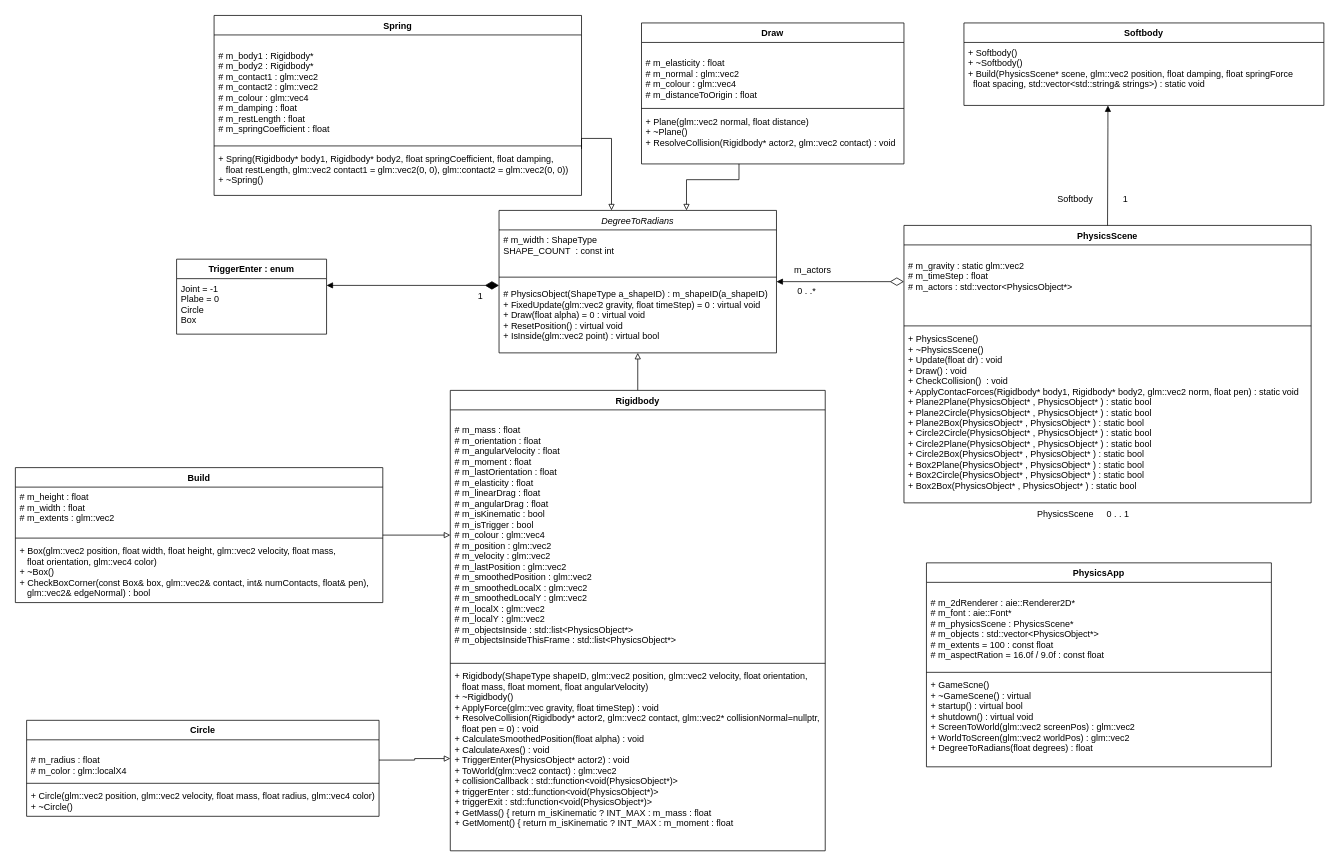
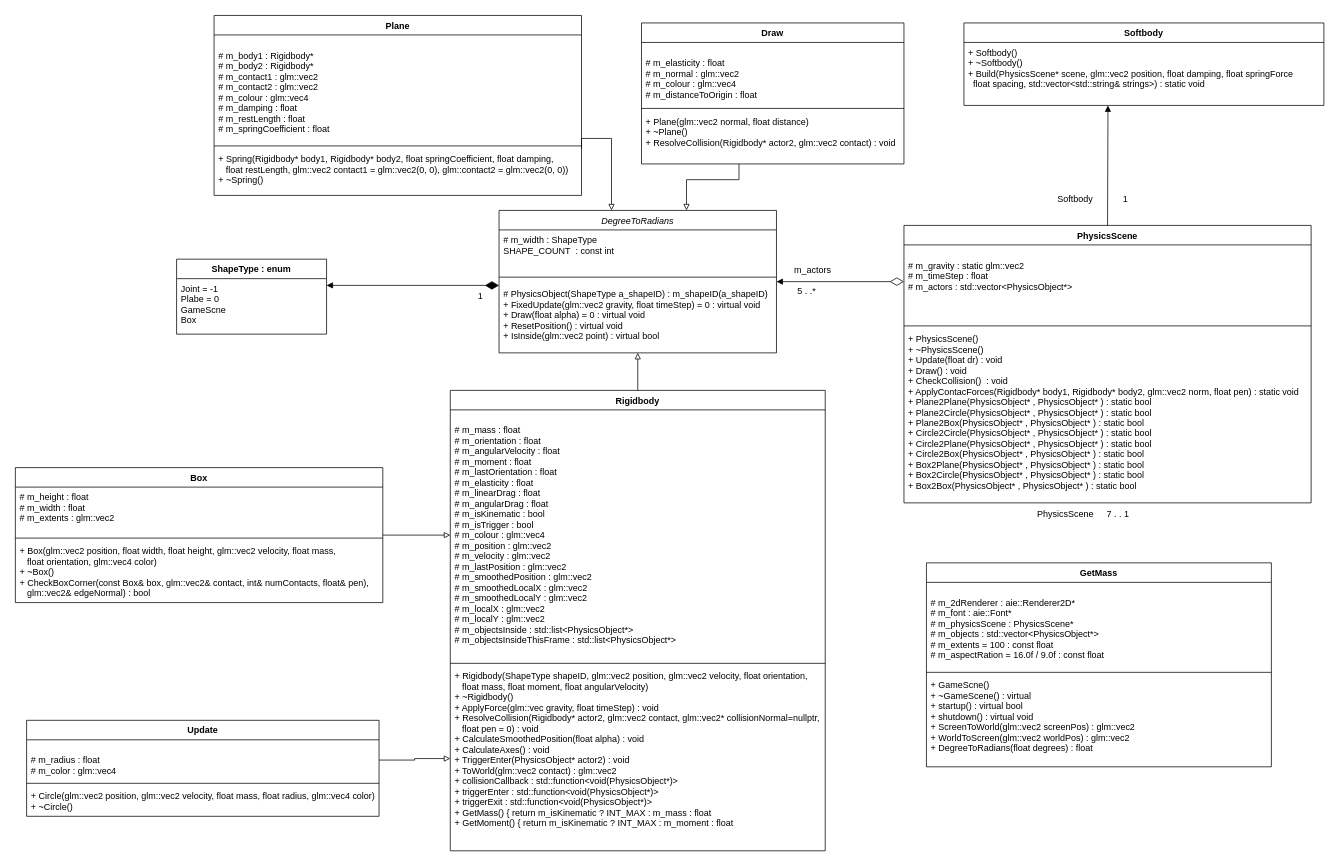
node "Spring": label "Spring" -> "Plane"
node "TriggerEnter : enum": label "TriggerEnter : enum" -> "ShapeType : enum"
node "Joint = -1 Plabe = 0 Circle Box": label "Joint = -1 Plabe = 0 Circle Box" -> "Joint = -1 Plabe = 0 GameScne Box"
node "0 . .*": label "0 . .*" -> "5 . .*"
node "Build": label "Build" -> "Box"
node "0 . . 1": label "0 . . 1" -> "7 . . 1"
node "PhysicsApp": label "PhysicsApp" -> "GetMass"
node "Circle": label "Circle" -> "Update"
node "# m_radius : float # m_color : glm::localX4": label "# m_radius : float # m_color : glm::localX4" -> "# m_radius : float # m_color : glm::vec4"
